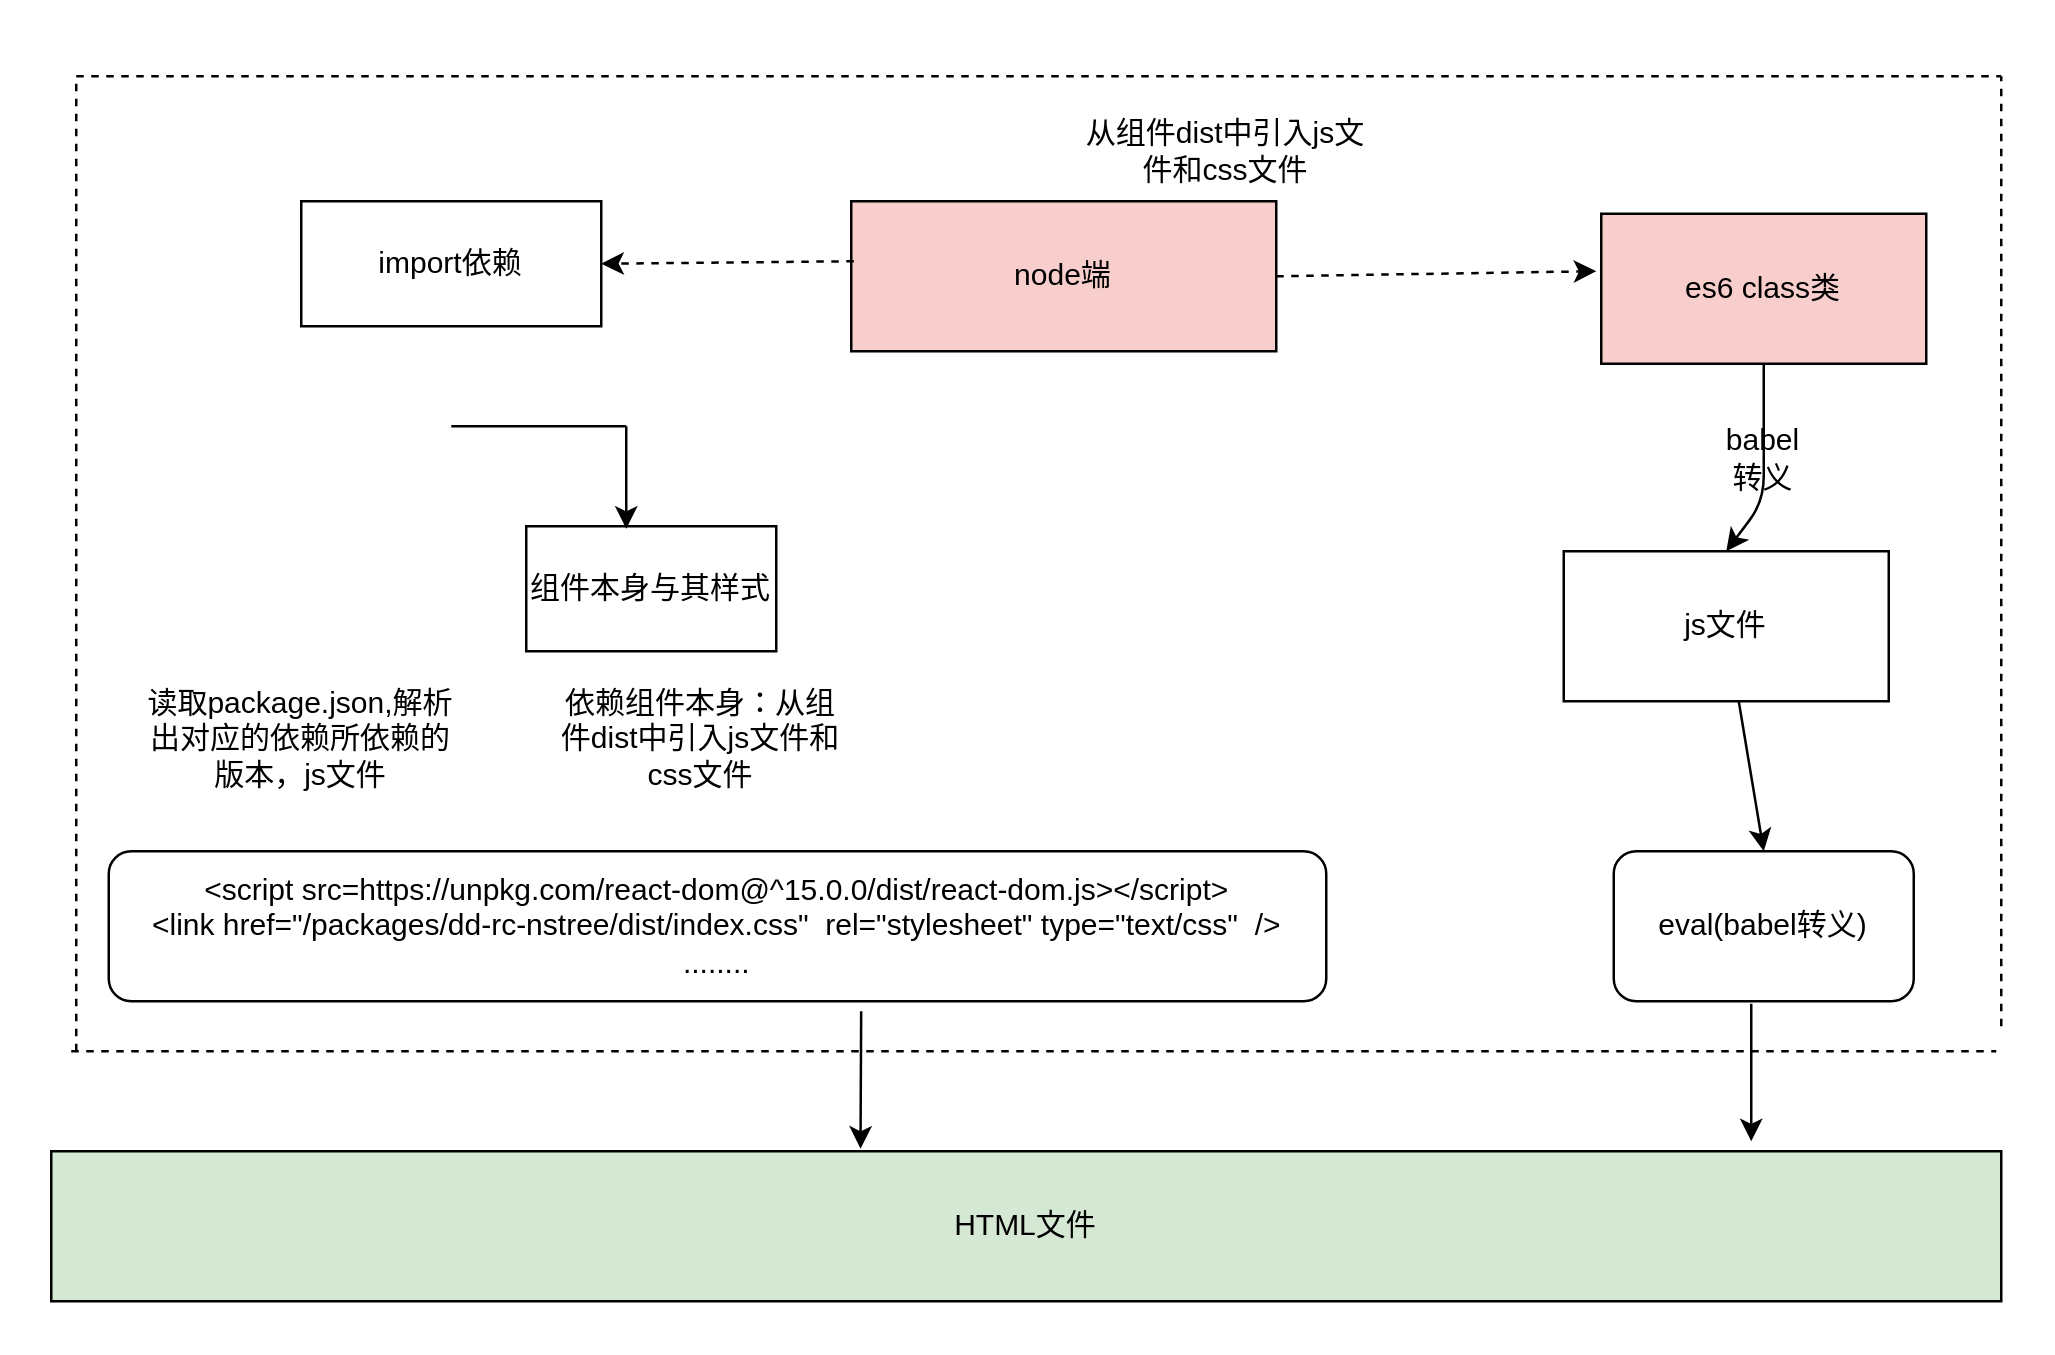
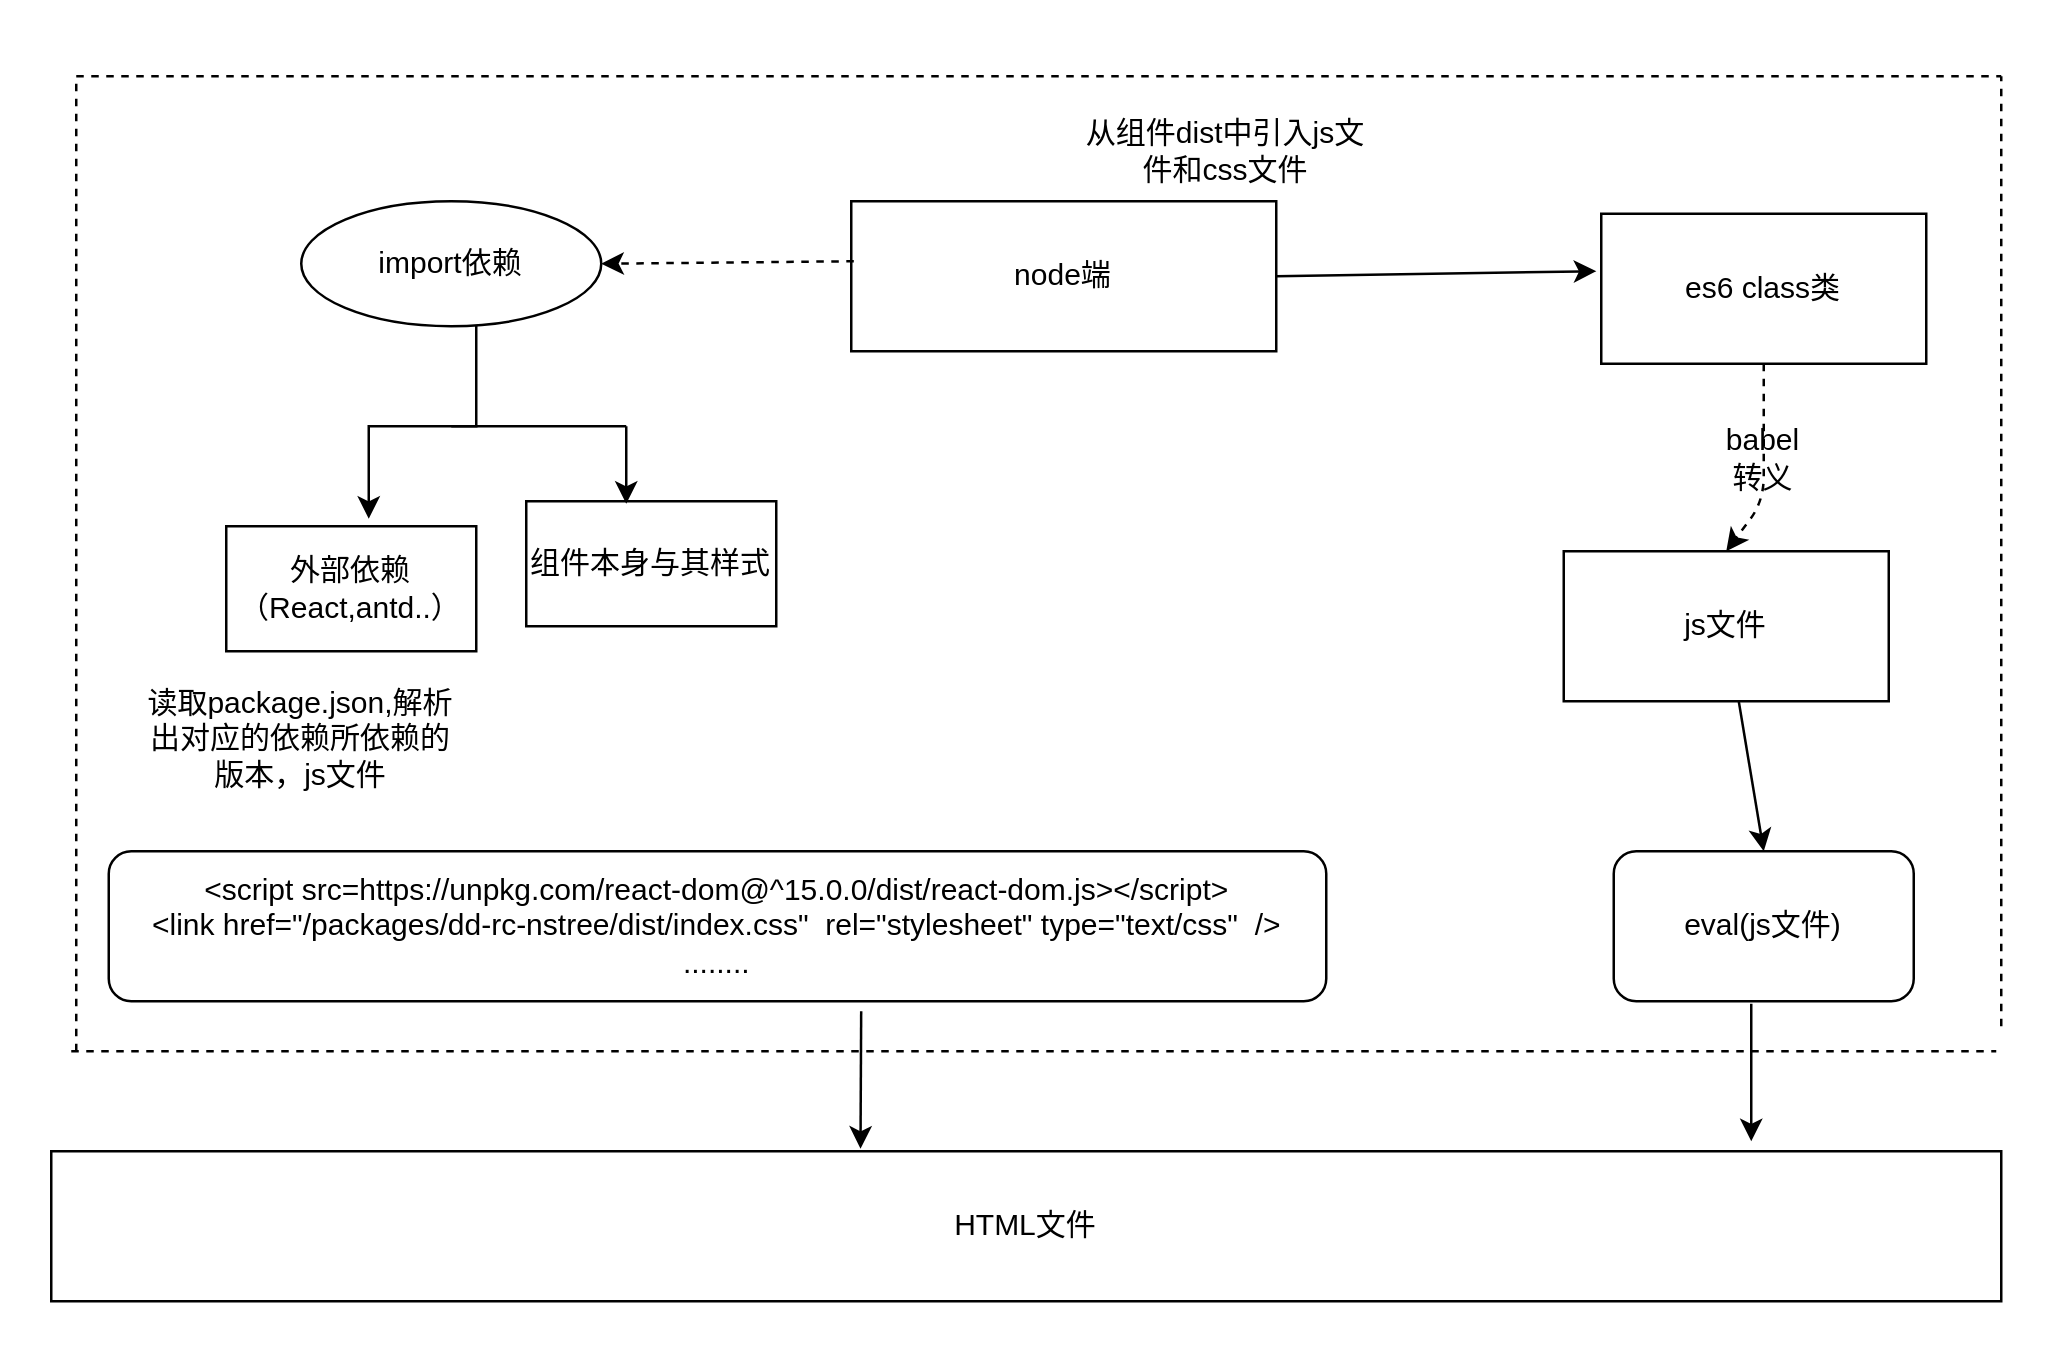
node "import依赖": shape rectangle -> ellipse
edge "node端" -> "es6 class类": style dashed -> solid
node "node端": fillcolor #f8cecc -> #ffffff
node "es6 class类": fillcolor #f8cecc -> #ffffff
edge "import依赖" -> "外部依赖（React,antd..）": added
edge "es6 class类" -> "js文件": style solid -> dashed
node "外部依赖（React,antd..）": added
node "组件本身与其样式": moved (651, 589) -> (651, 564)
node "依赖组件本身：从组件dist中引入js文件和css文件": removed
node "eval(babel转义)": label "eval(babel转义)" -> "eval(js文件)"
node "HTML文件": fillcolor #d5e8d4 -> #ffffff
